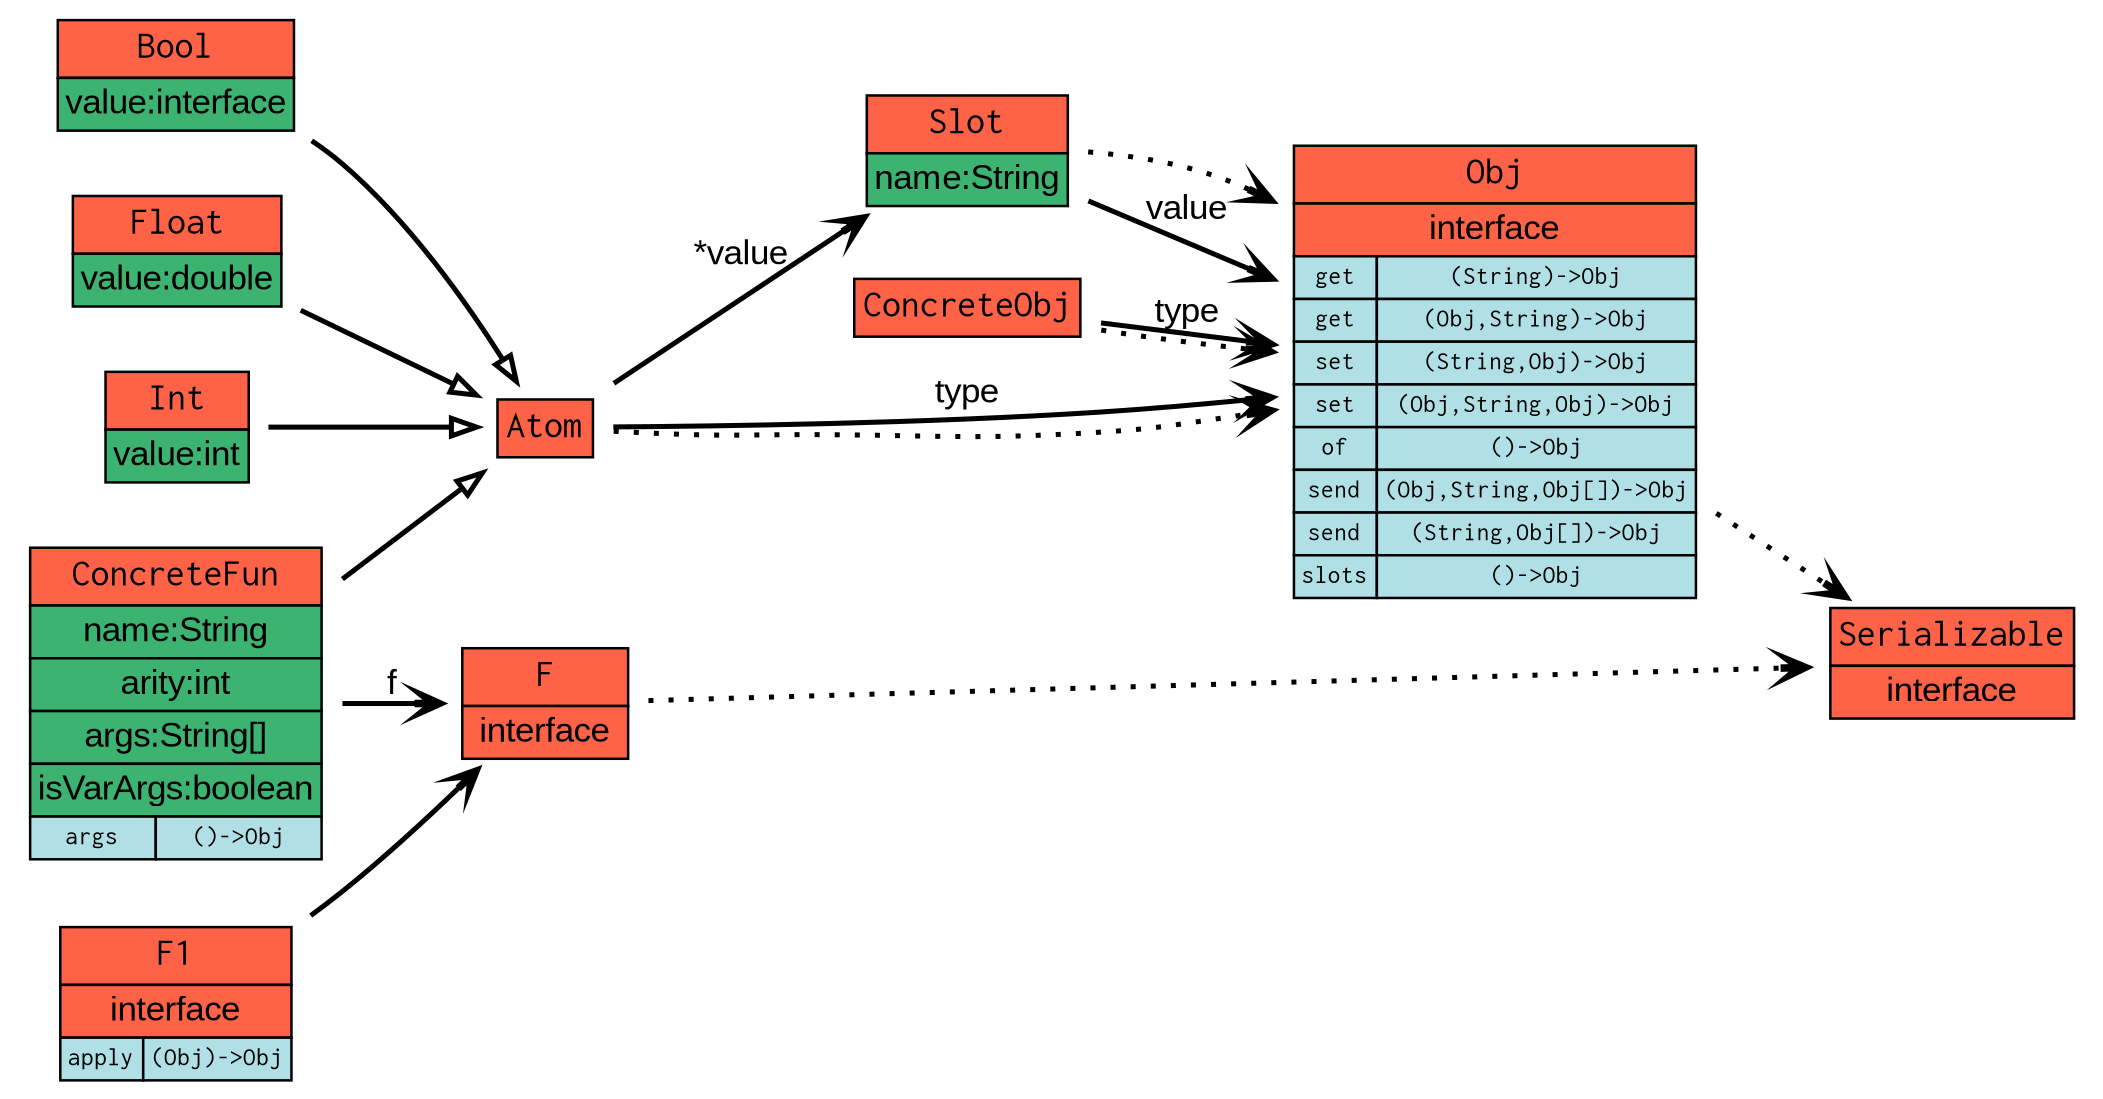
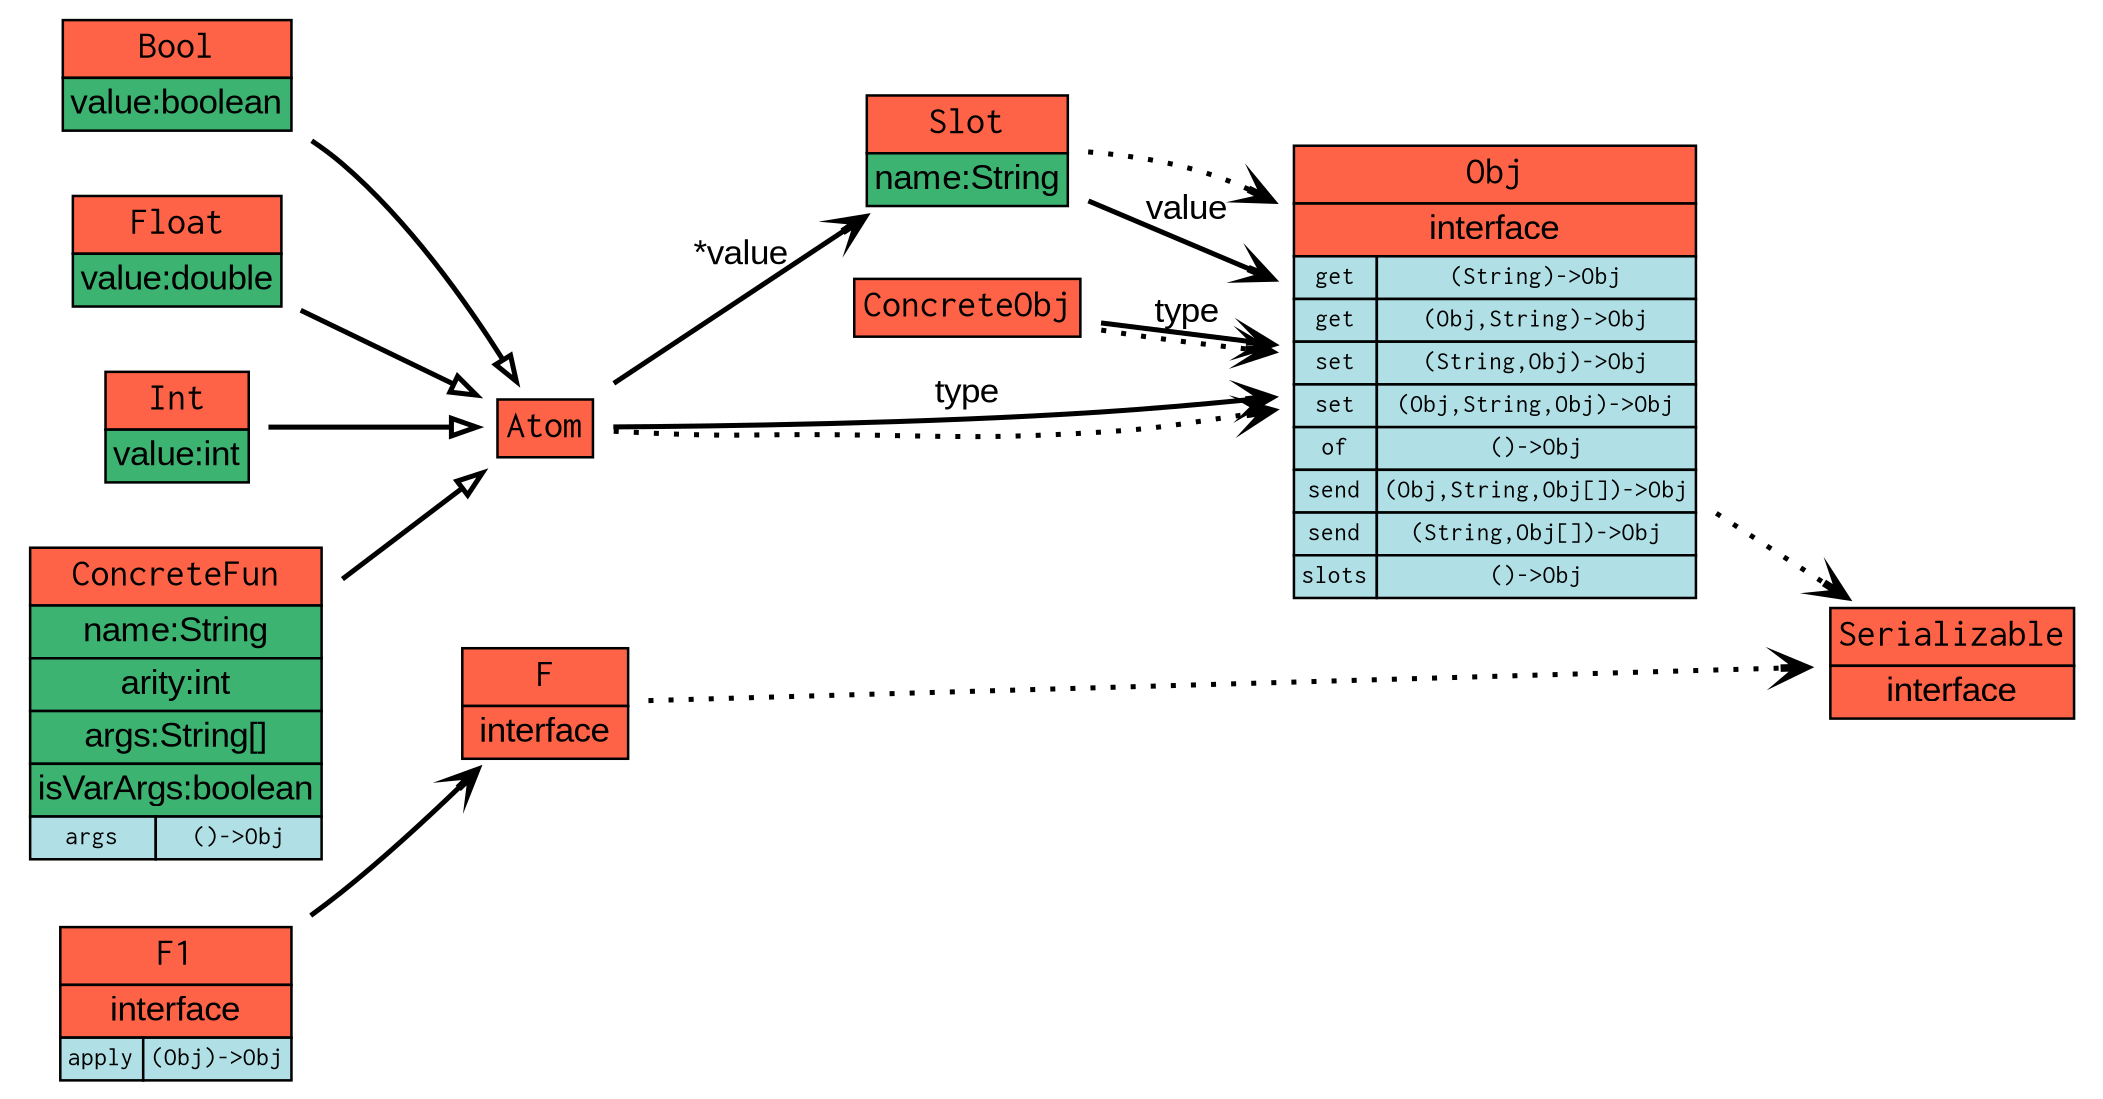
node "Bool": text "value:interface" -> "value:boolean"
edge "ConcreteFun" -> "F": removed, label "f"
